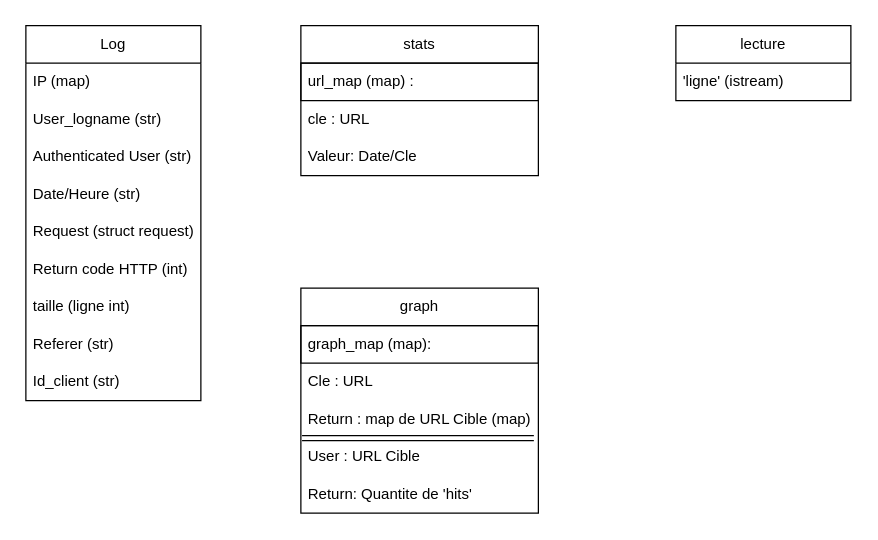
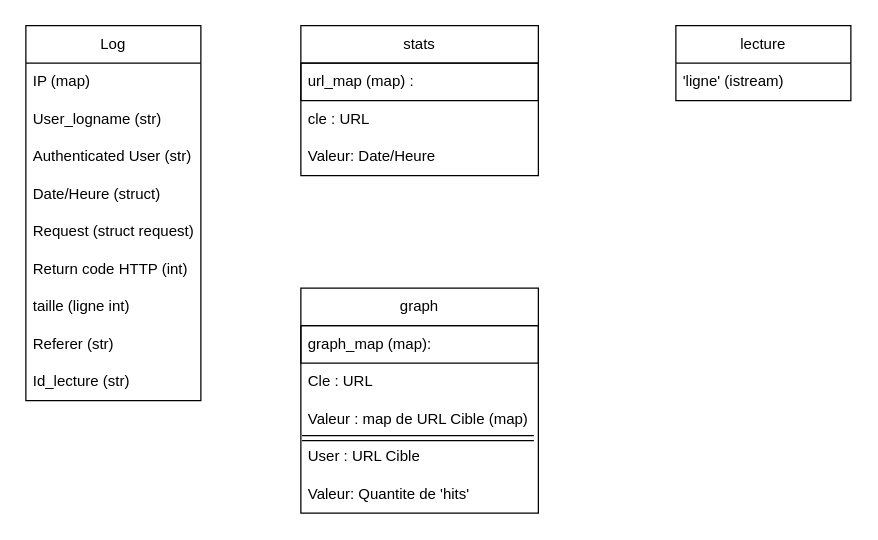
node "Valeur: Date/Cle": label "Valeur: Date/Cle" -> "Valeur: Date/Heure"
node "Date/Heure (str)": label "Date/Heure (str)" -> "Date/Heure (struct)"
node "Id_client (str)": label "Id_client (str)" -> "Id_lecture (str)"
node "Return : map de URL Cible (map)": label "Return : map de URL Cible (map)" -> "Valeur : map de URL Cible (map)"
node "Return: Quantite de 'hits'": label "Return: Quantite de 'hits'" -> "Valeur: Quantite de 'hits'"
